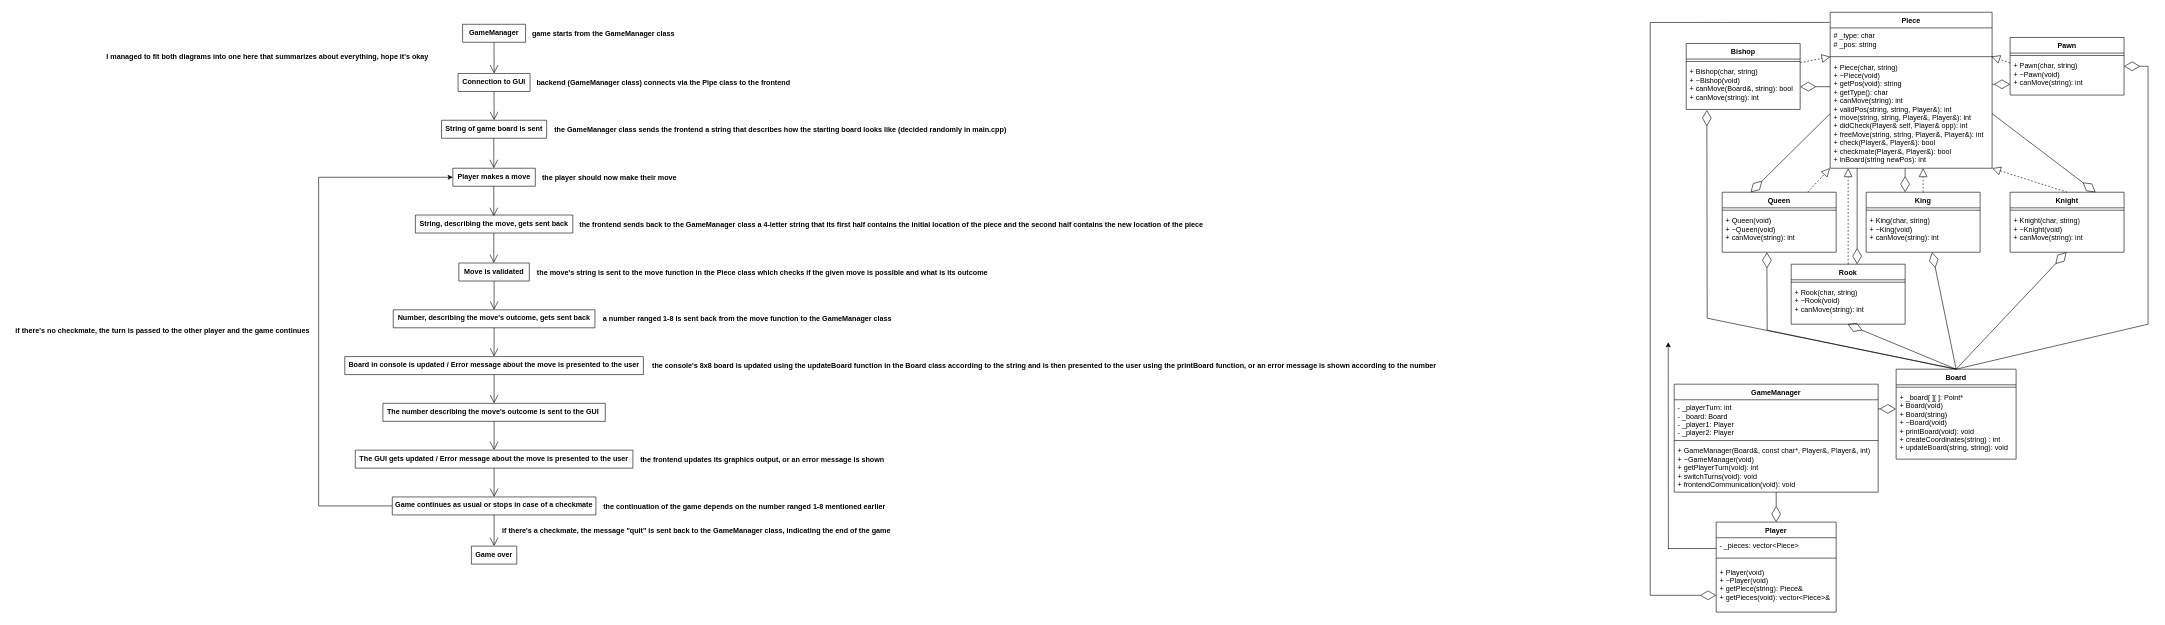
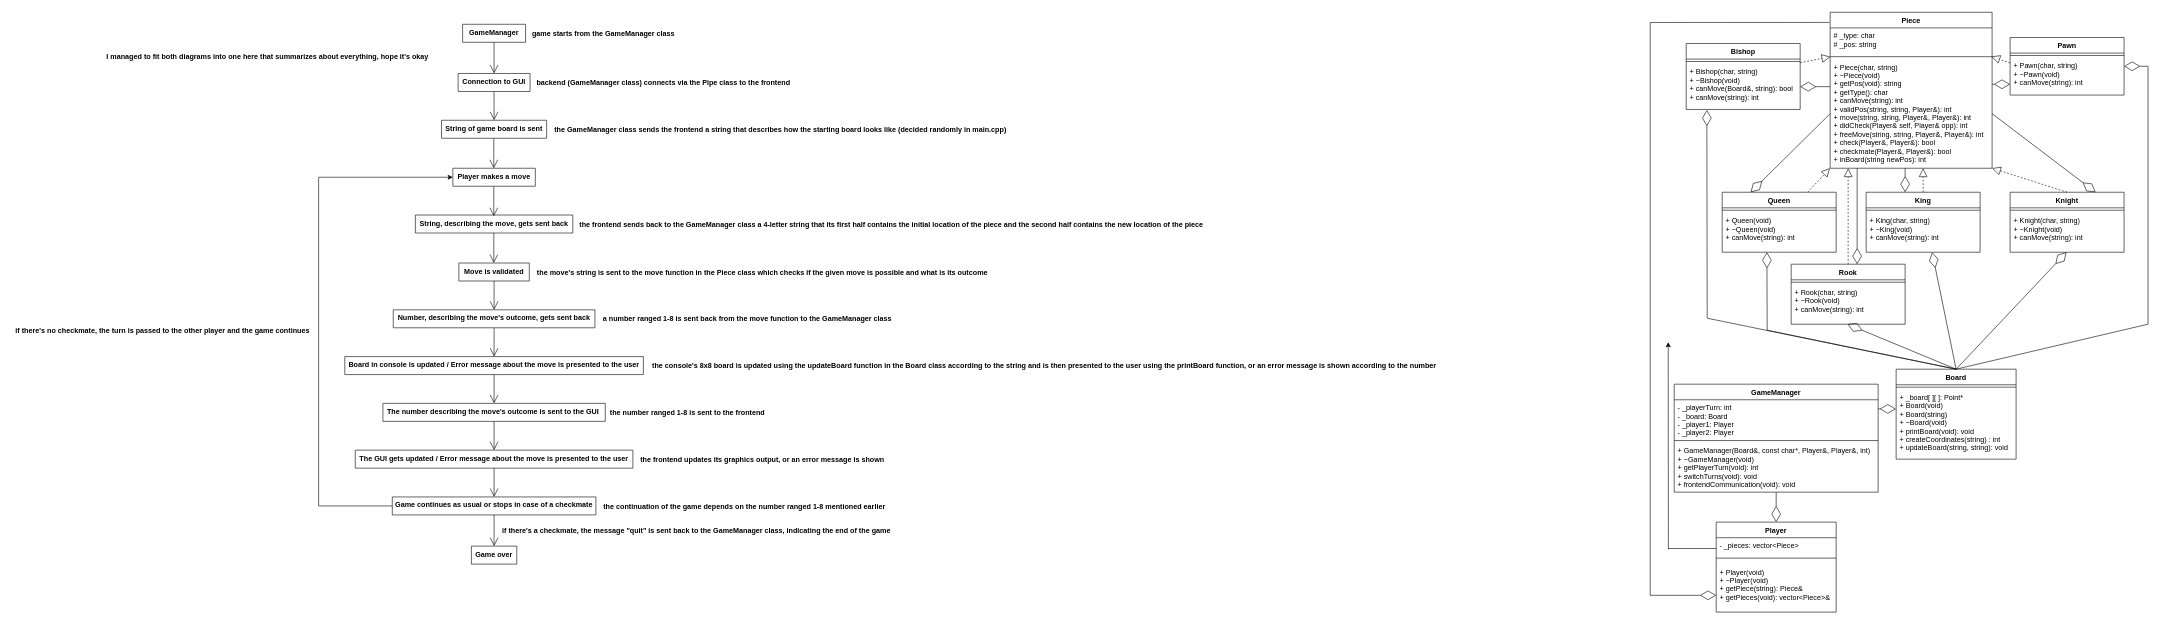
node "the player should now make their move": removed
node "the number ranged 1-8 is sent to the frontend": added
